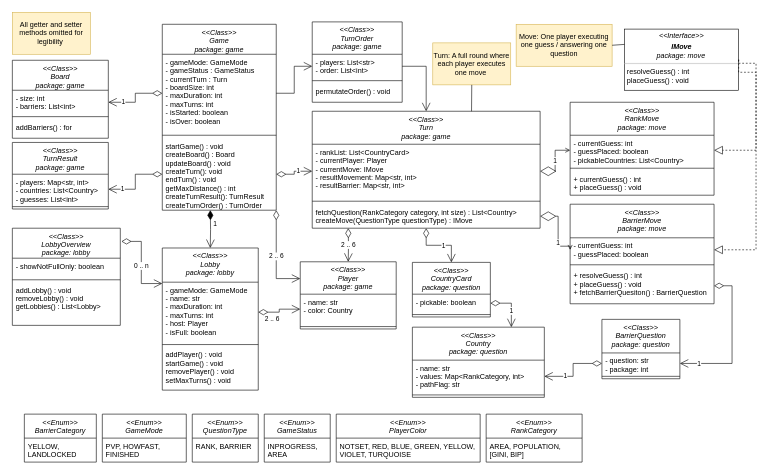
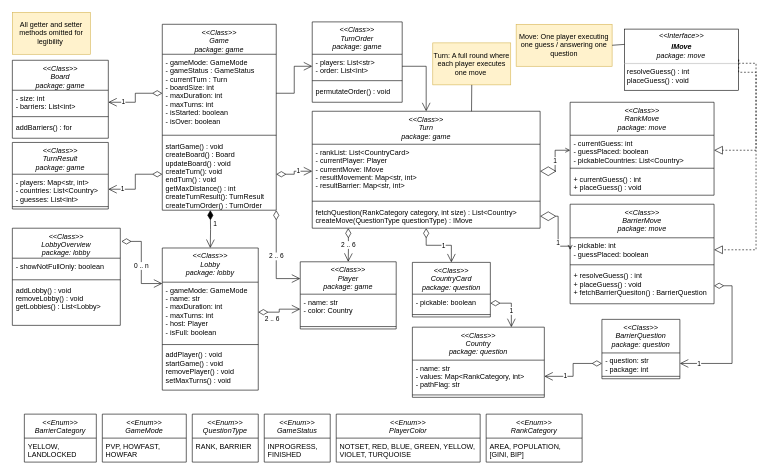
node "- currentGuess: int - guessPlaced: boolean": label "- currentGuess: int - guessPlaced: boolean" -> "- pickable: int - guessPlaced: boolean"
node "PVP, HOWFAST, FINISHED": label "PVP, HOWFAST, FINISHED" -> "PVP, HOWFAST, HOWFAR"
node "INPROGRESS, AREA": label "INPROGRESS, AREA" -> "INPROGRESS, FINISHED"
